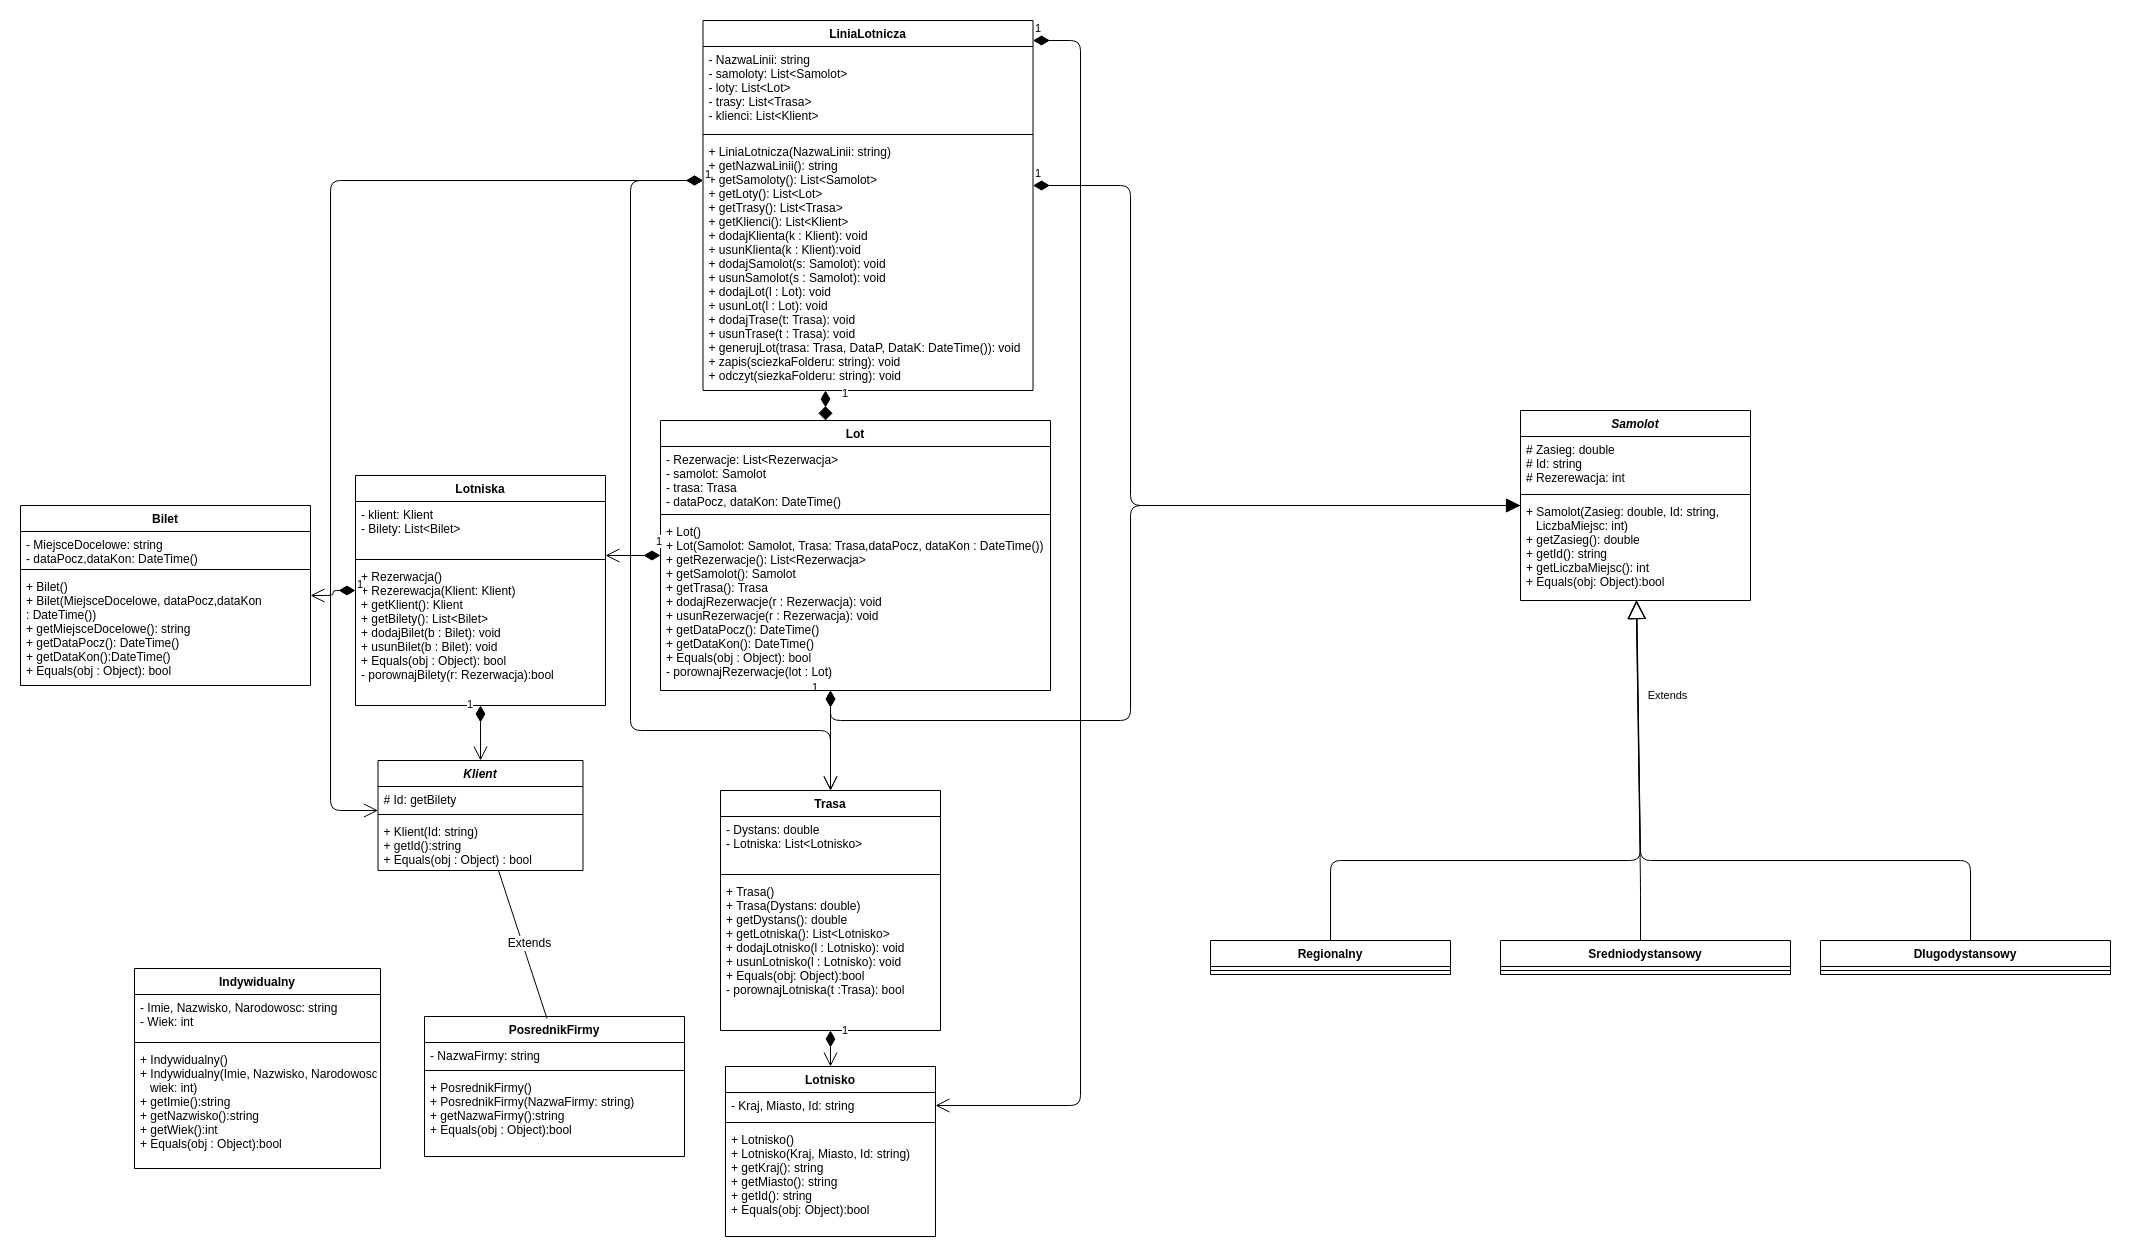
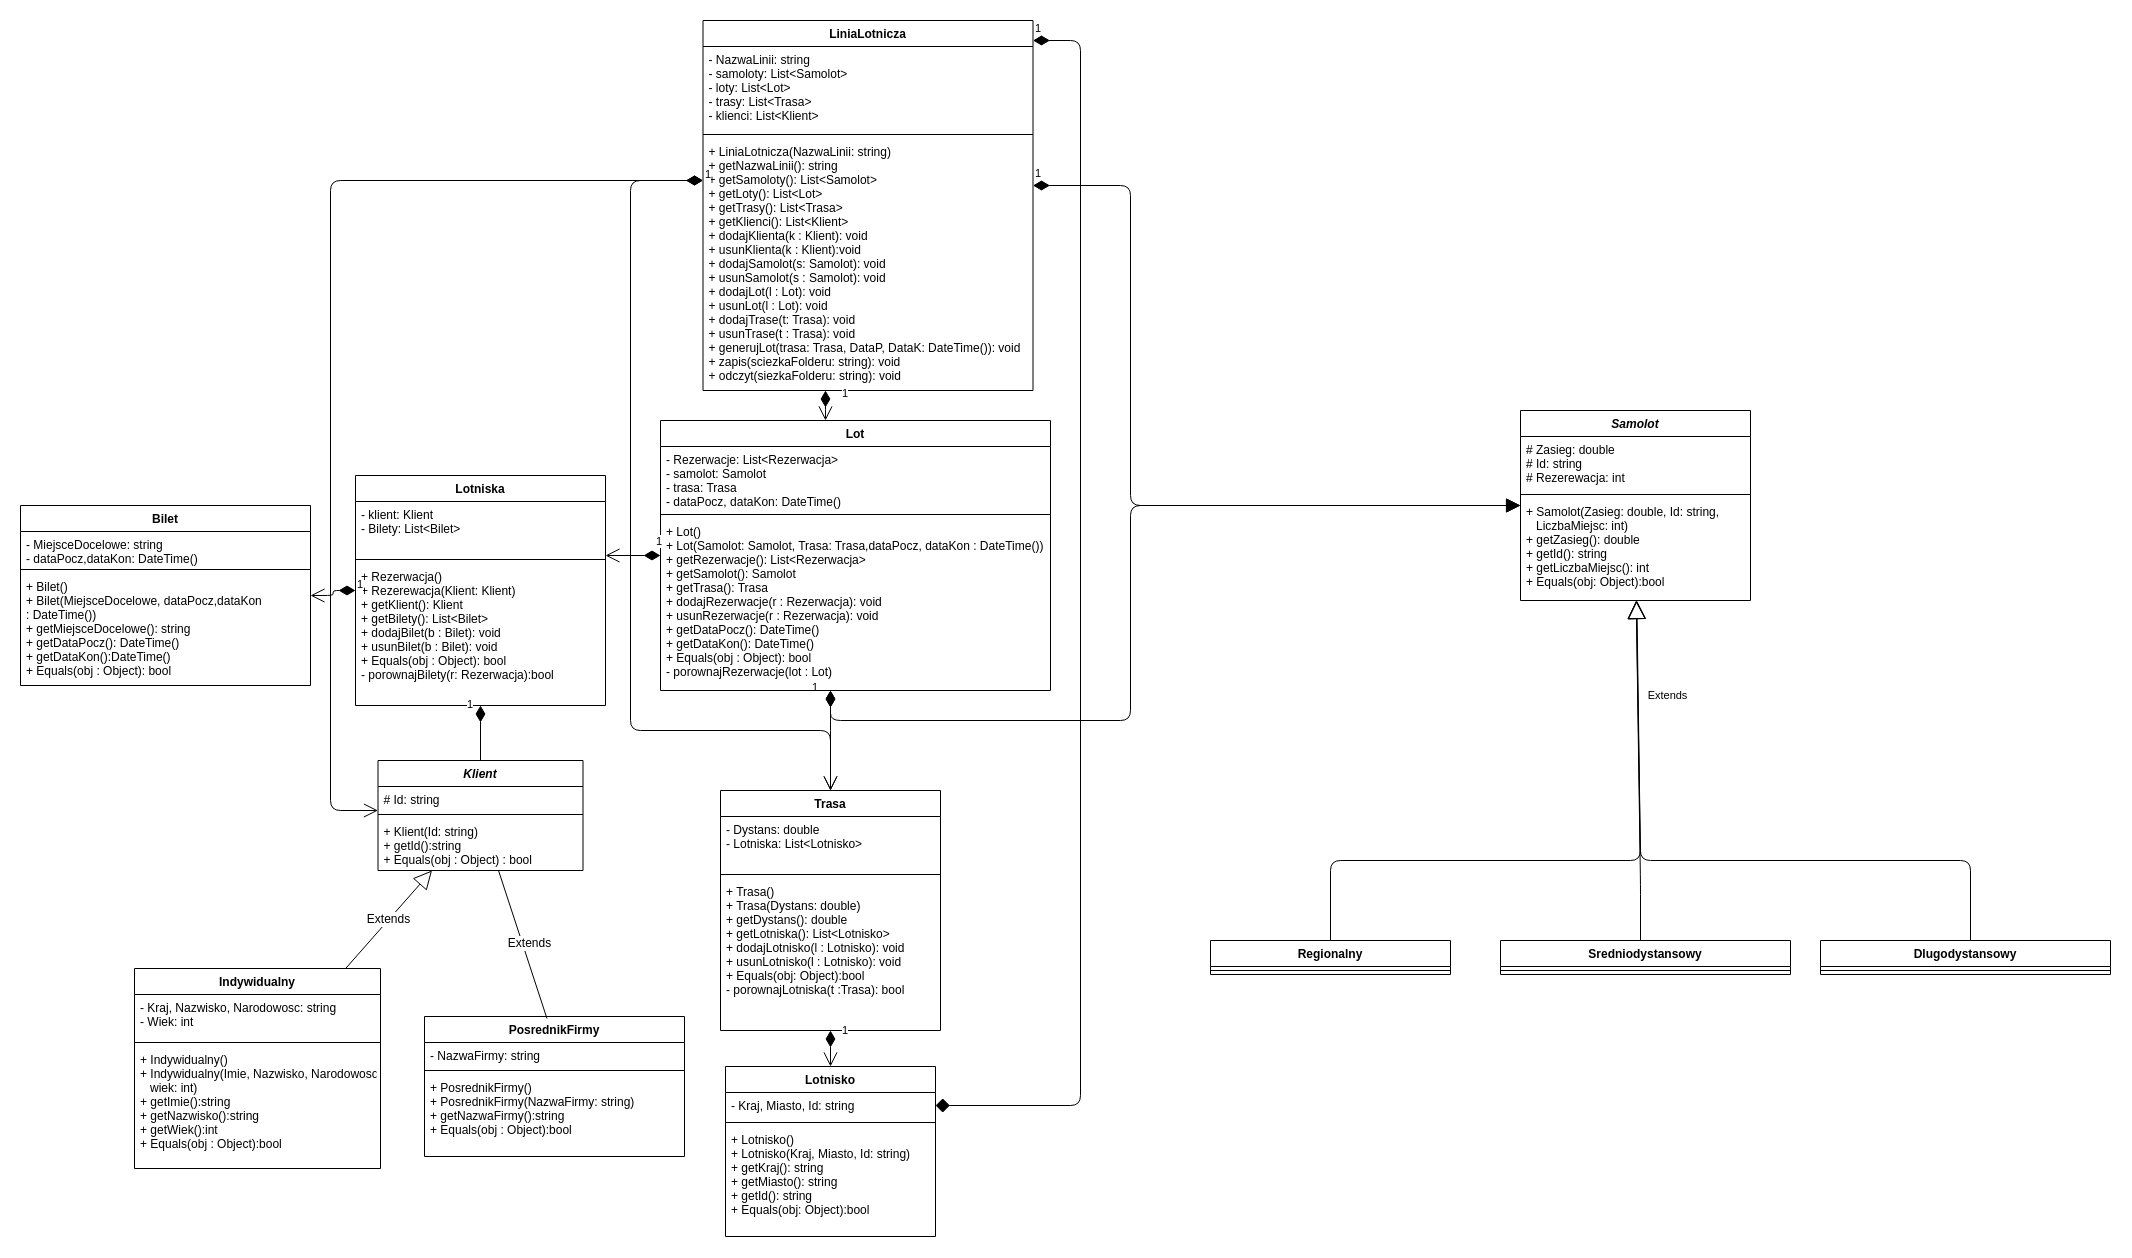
edge "LiniaLotnicza" -- "Lot": arrowhead diamond -> open
edge "Samolot" -> "LiniaLotnicza": arrowhead none -> open
edge "Lotniska" -- "Klient": arrowhead open -> none
node "# Id: getBilety": label "# Id: getBilety" -> "# Id: string"
edge "Indywidualny" -> "Klient": added, label "Extends"
node "- Imie, Nazwisko, Narodowosc: string - Wiek: int": label "- Imie, Nazwisko, Narodowosc: string - Wiek: int" -> "- Kraj, Nazwisko, Narodowosc: string - Wiek: int"
edge "LiniaLotnicza" -- "Lotnisko": arrowhead open -> diamond
